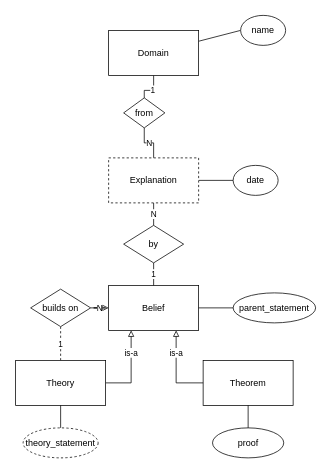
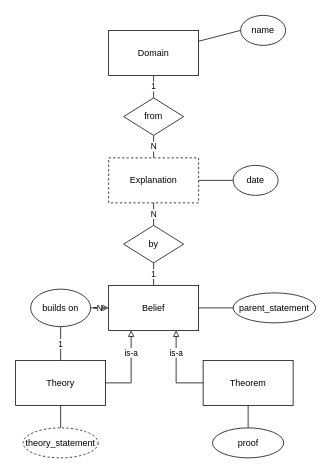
node "from": size 41x30 -> 60x38
node "builds on": shape diamond -> ellipse
edge "builds on" -- "Theory": style dashed -> solid
